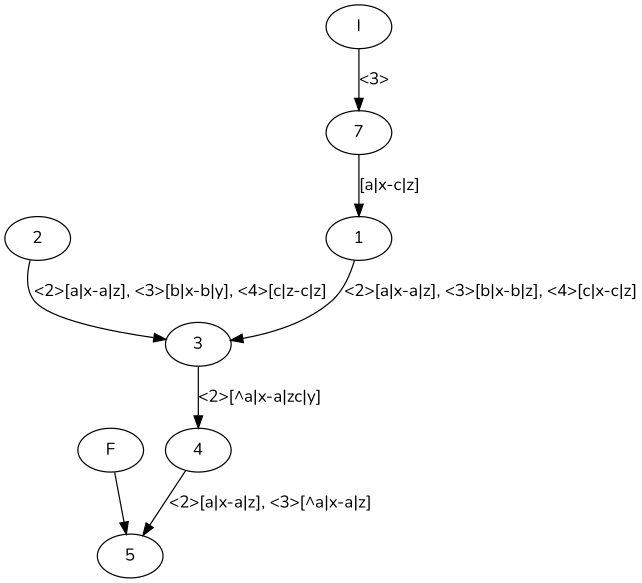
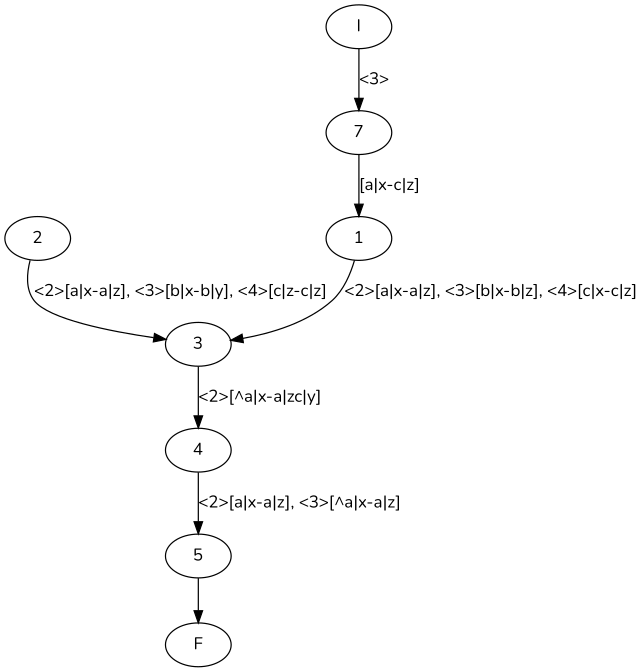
edge "F" -> "5": reversed
